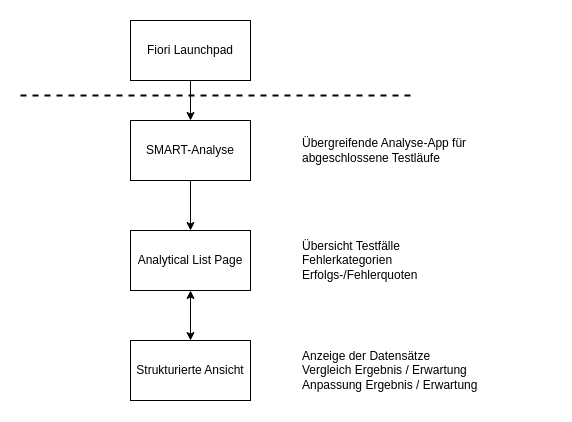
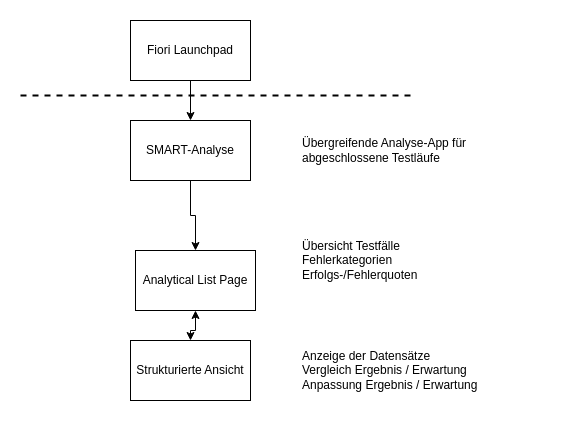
node "Analytical List Page": moved (191, 261) -> (196, 281)
